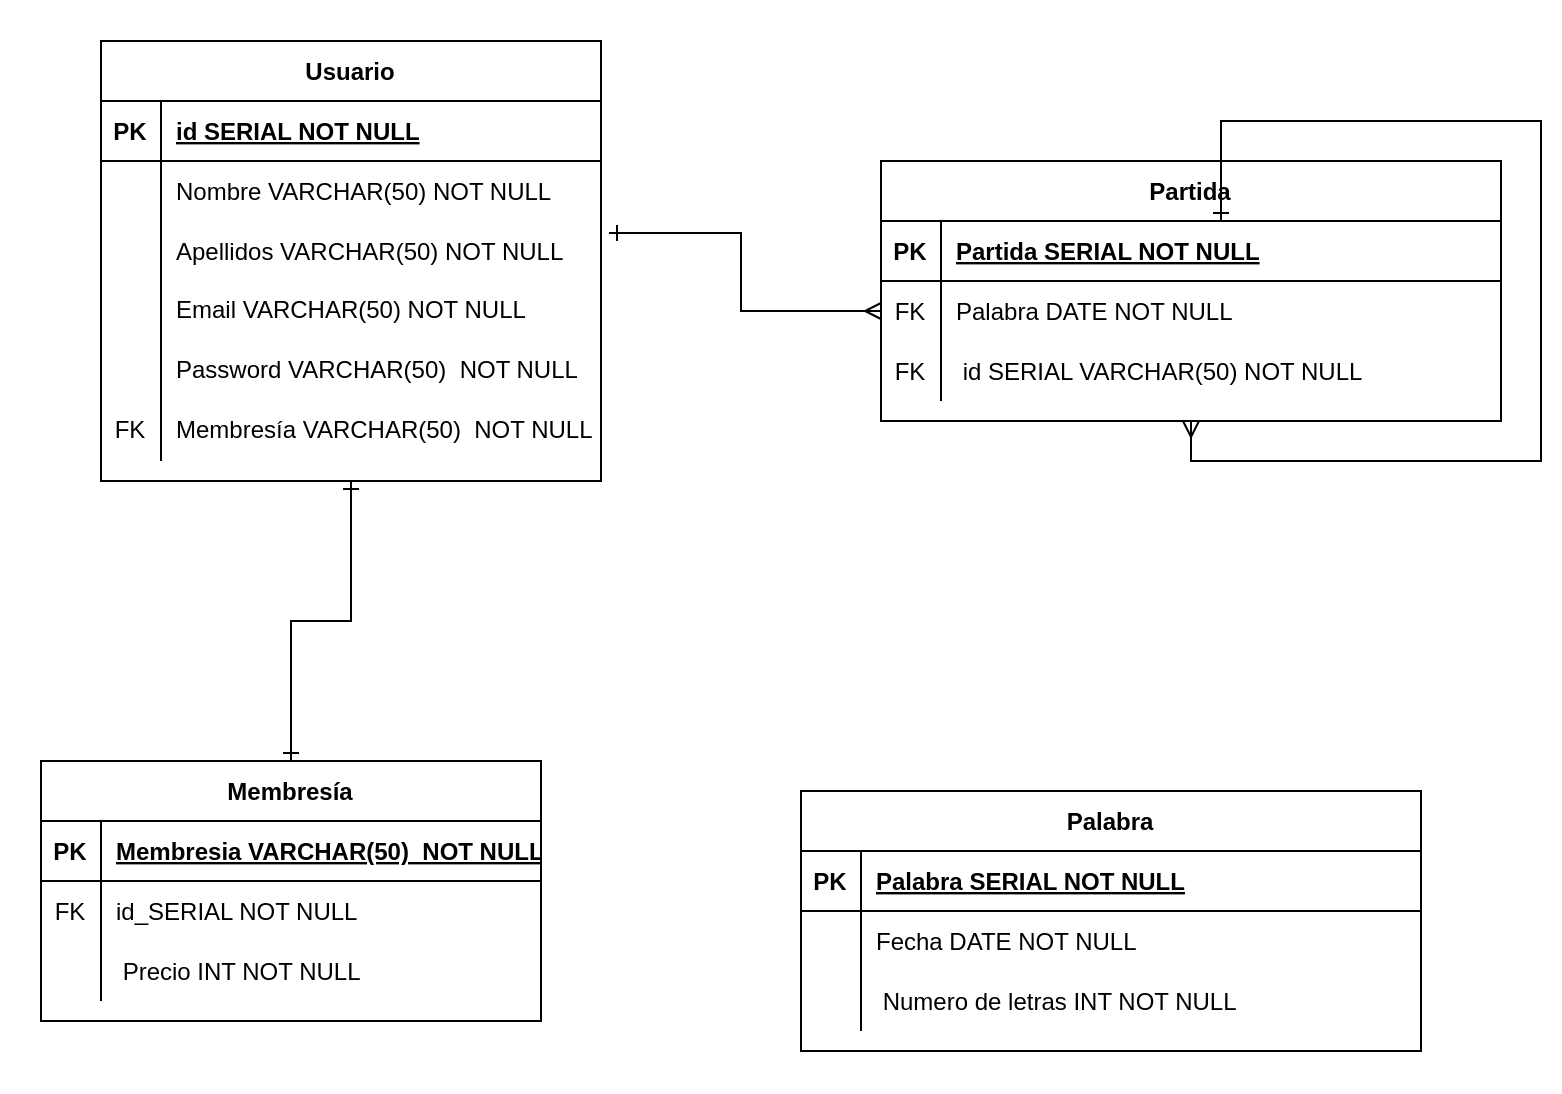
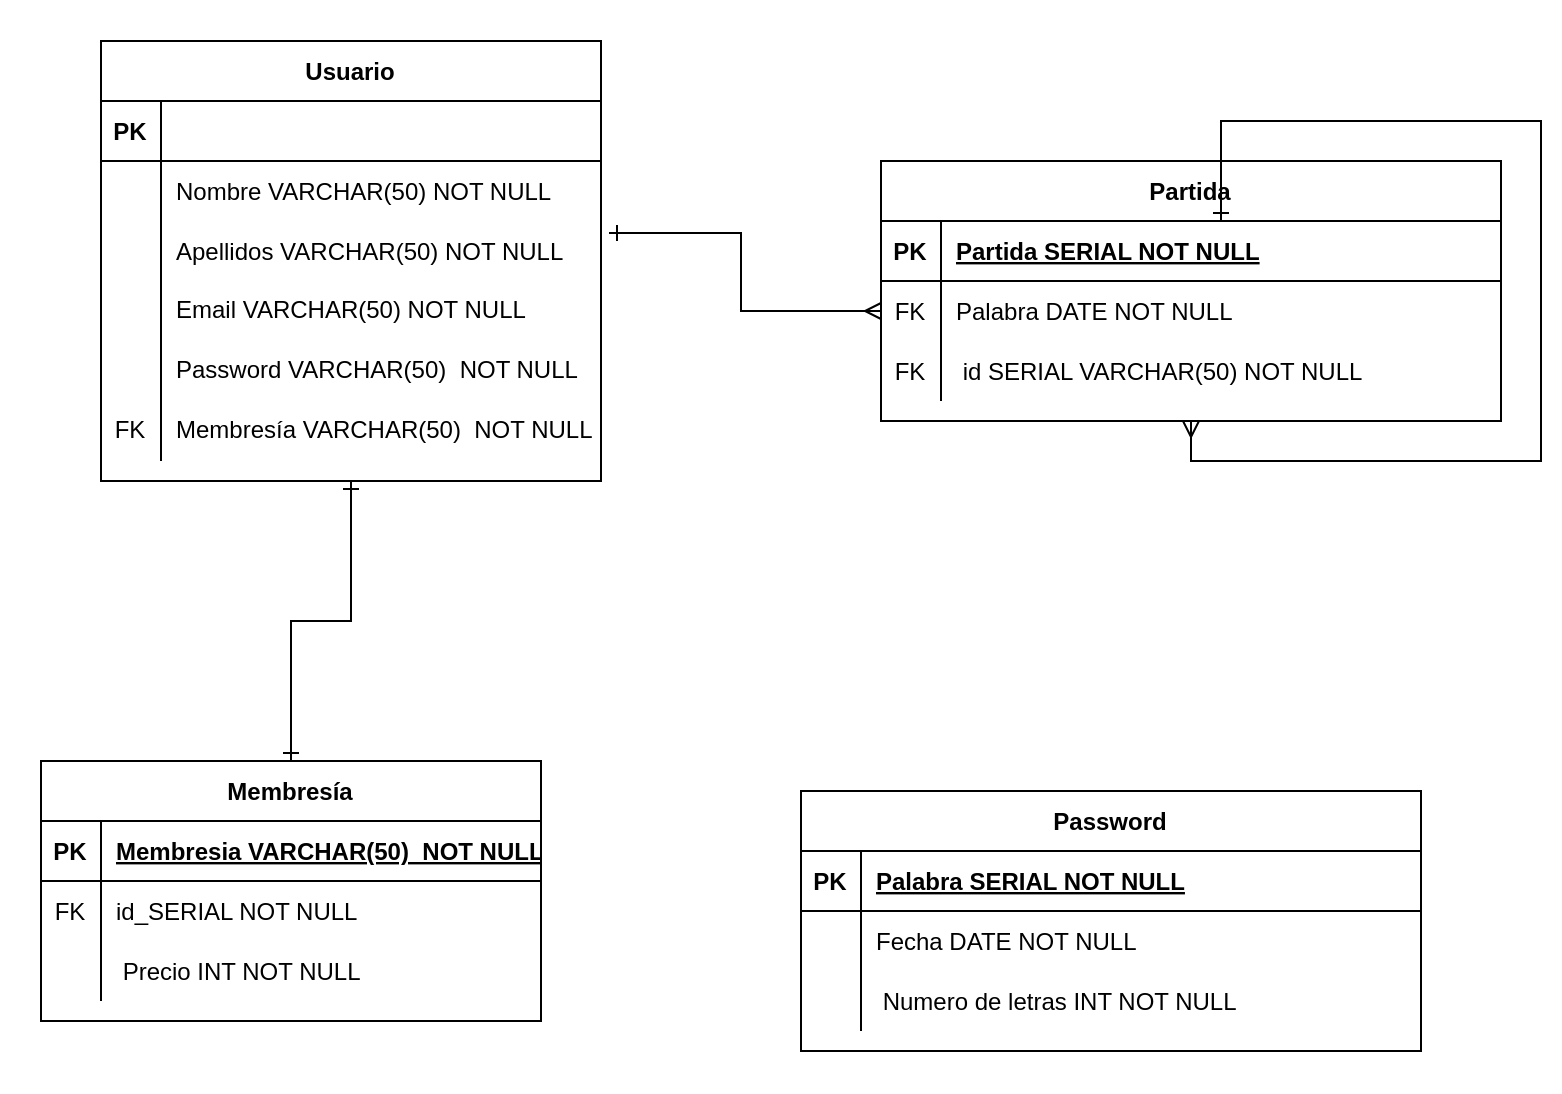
node "id SERIAL NOT NULL": removed
node "Palabra": label "Palabra" -> "Password"
